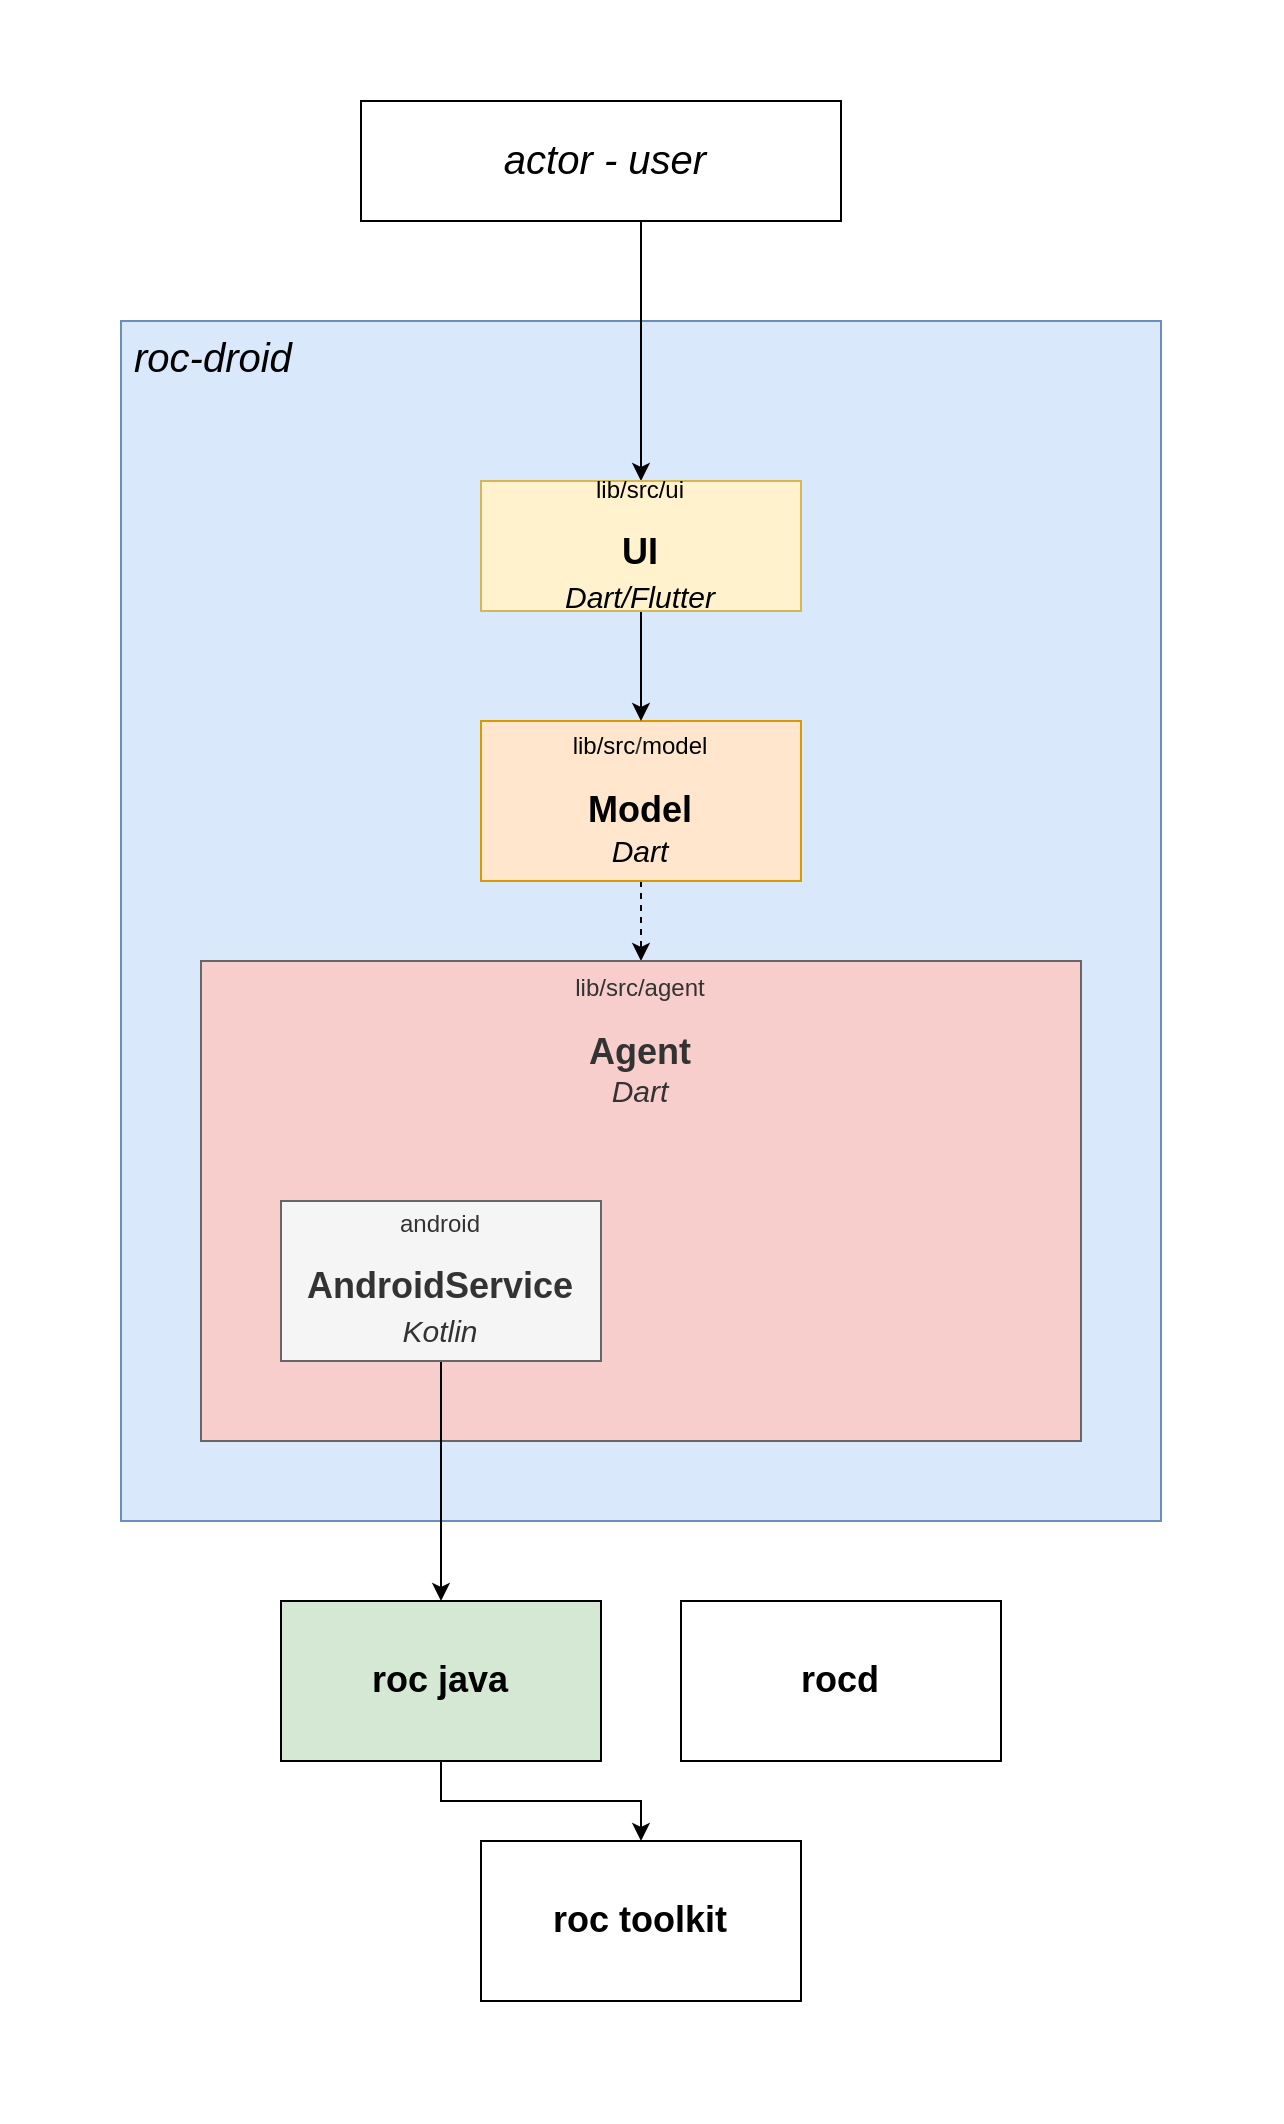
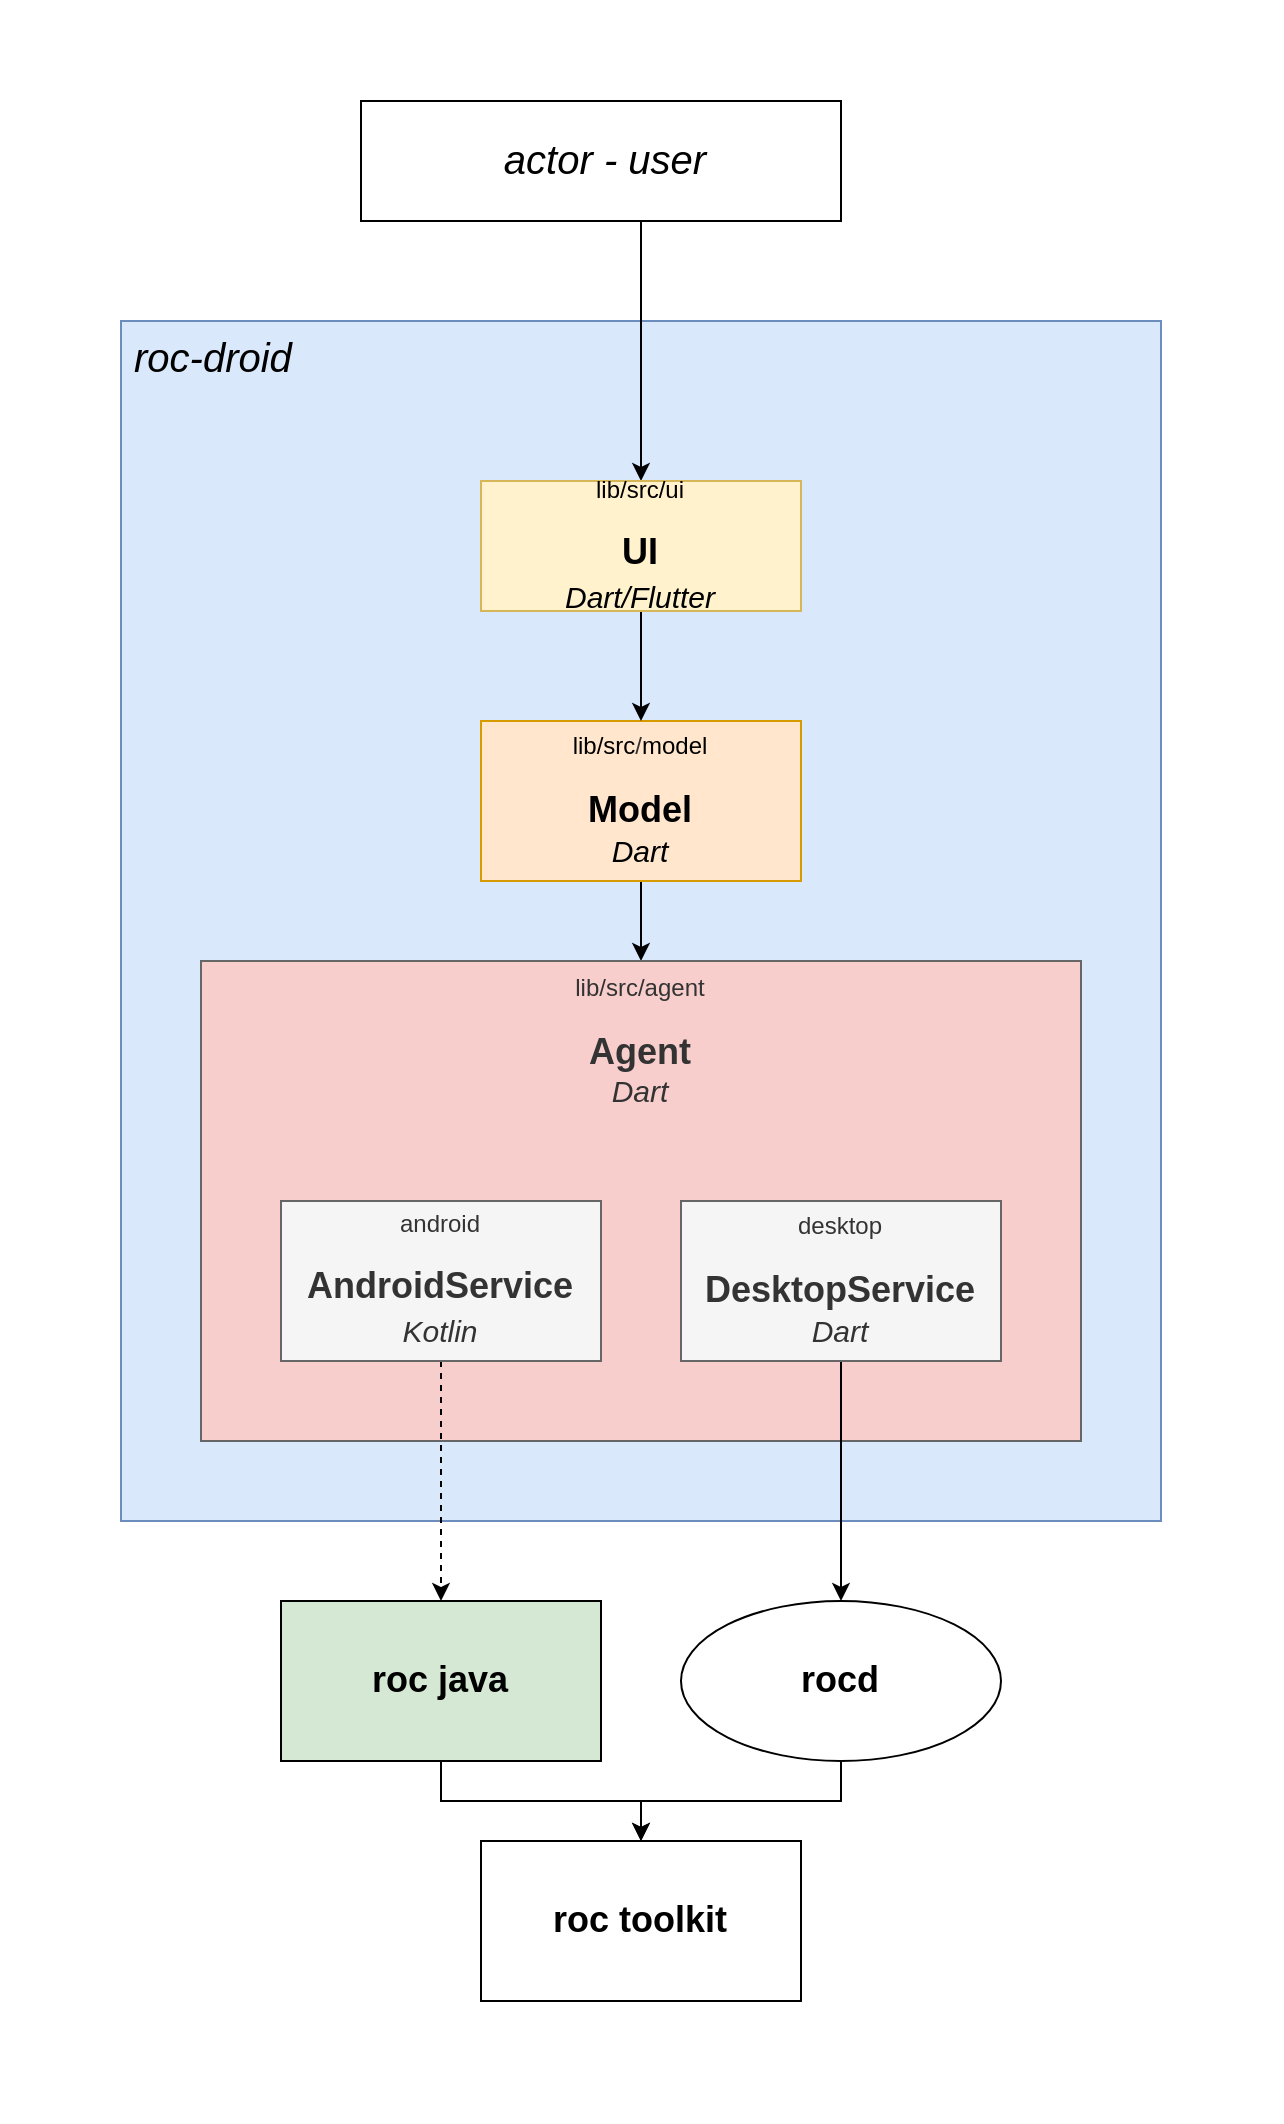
edge "lib/src/model Model Dart" -> "lib/src/agent Agent Dart": style dashed -> solid
node "desktop DesktopService Dart": added
edge "desktop DesktopService Dart" -> "rocd": added
edge "android AndroidService Kotlin" -> "roc java": style solid -> dashed
node "rocd": shape rectangle -> ellipse
edge "rocd" -> "roc toolkit": added
